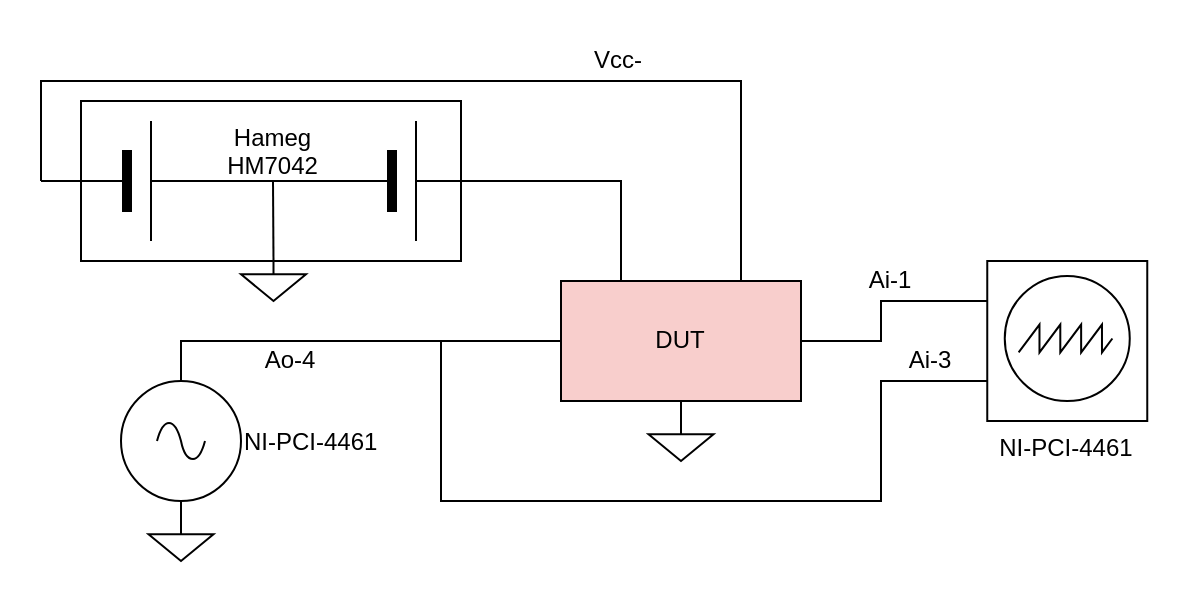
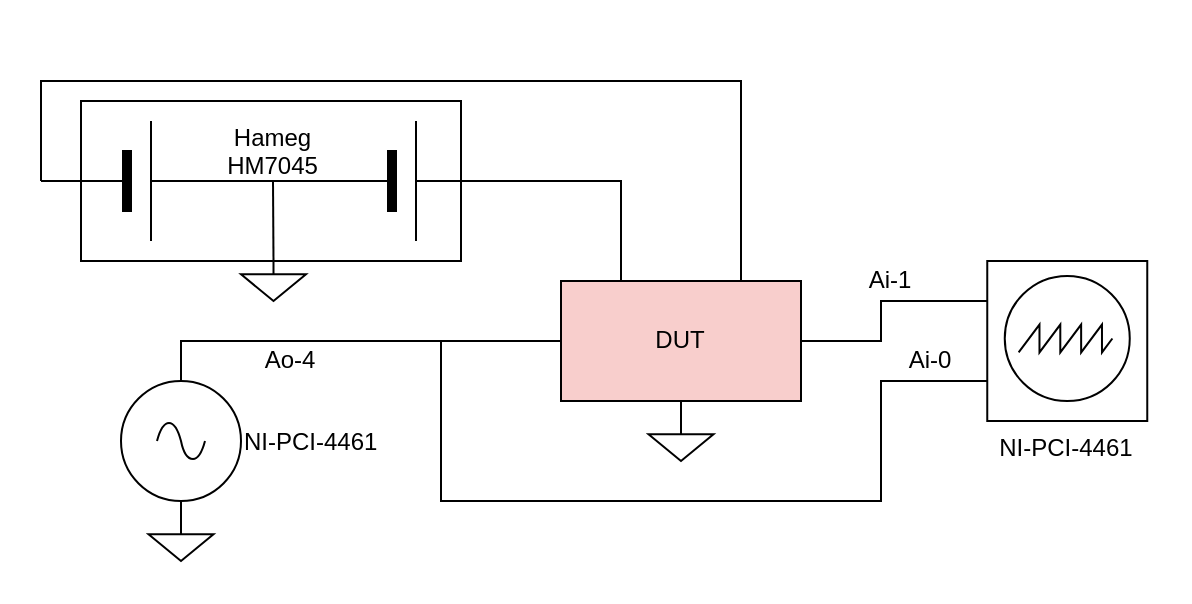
node "Vcc-": removed
node "Hameg HM7042": label "Hameg HM7042" -> "Hameg HM7045"
node "Ai-3": label "Ai-3" -> "Ai-0"
